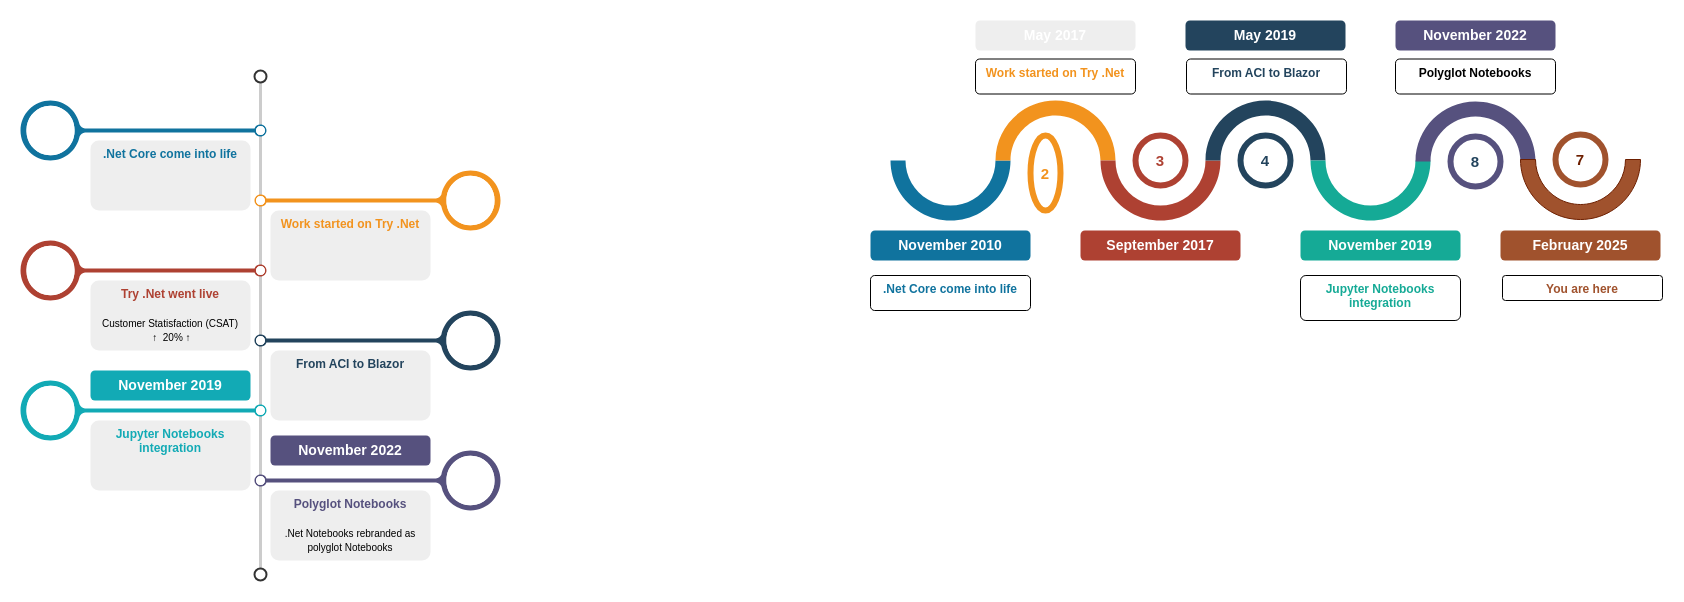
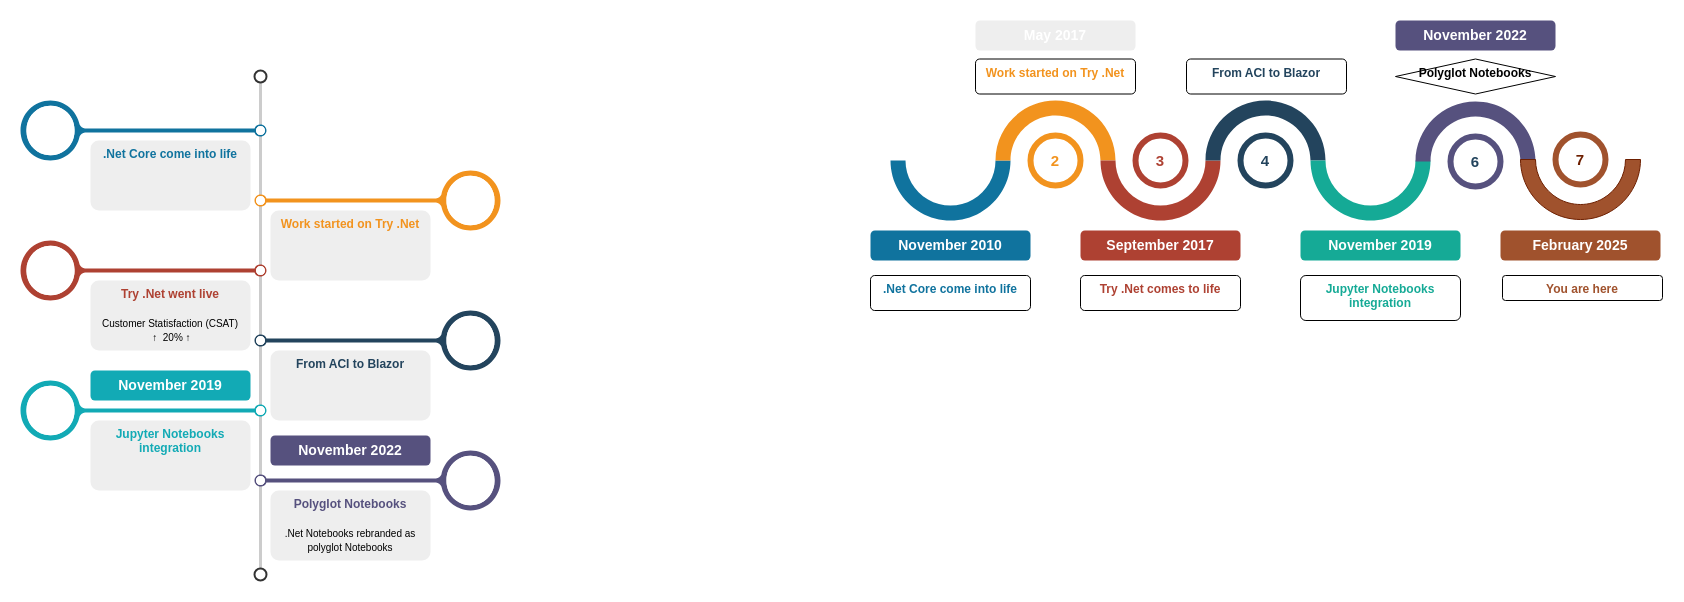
node "May 2019": removed
node "Polyglot Notebooks": shape rounded rectangle -> diamond
node "8": label "8" -> "6"
node "2": size 30x75 -> 50x50
node "Try .Net comes to life": added
